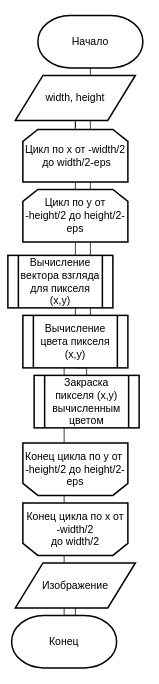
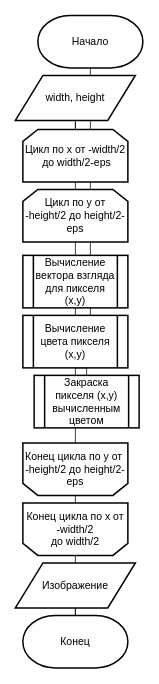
node "Вычисление вектора взгляда для пикселя (x,y)": moved (60, 282) -> (75, 282)
node "Конец": moved (64, 642) -> (75, 642)
